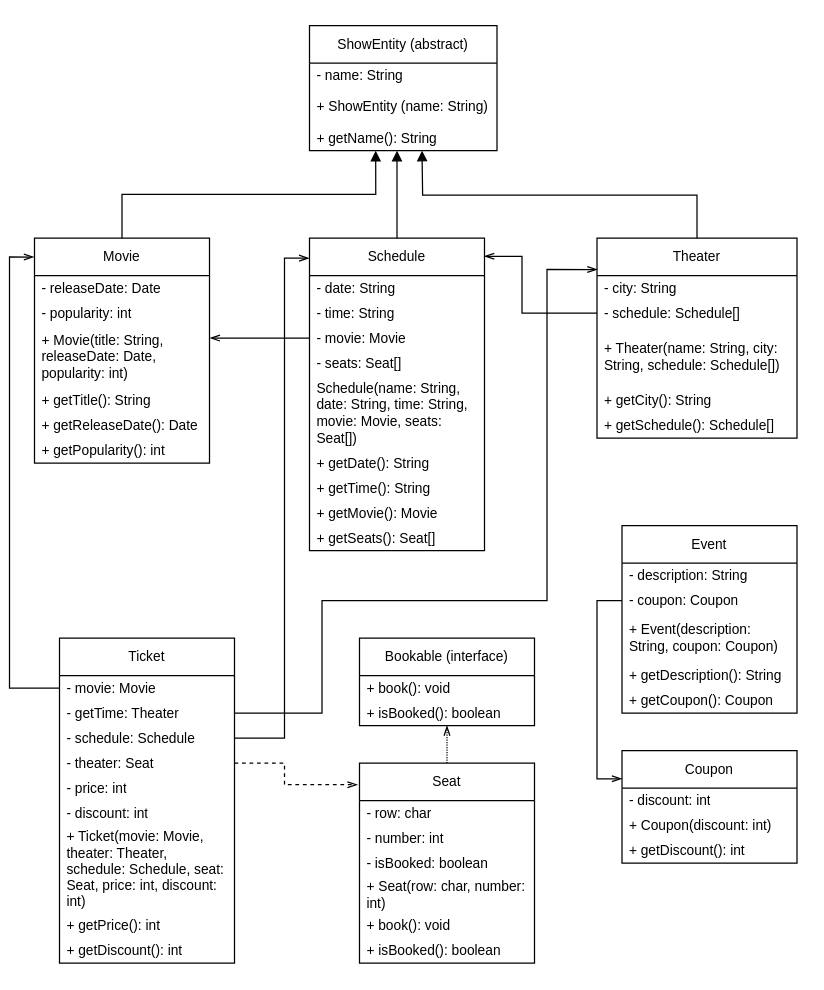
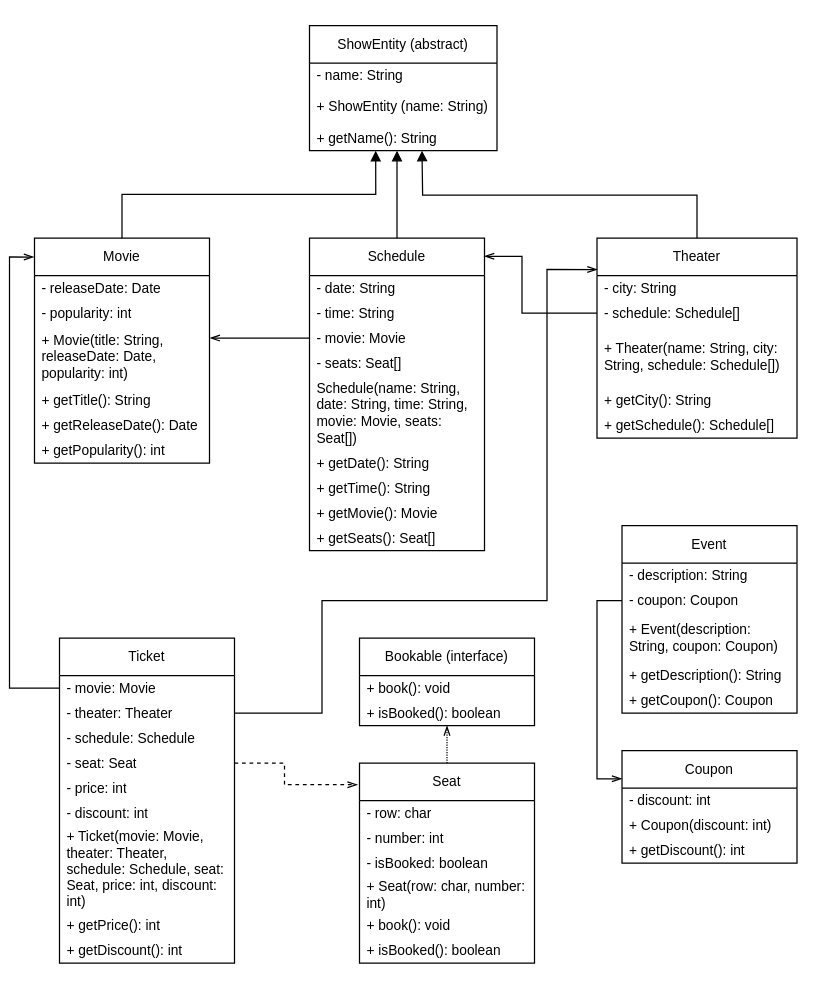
edge "- schedule: Schedule" -> "Schedule": removed
node "- getTime: Theater": label "- getTime: Theater" -> "- theater: Theater"
node "- theater: Seat": label "- theater: Seat" -> "- seat: Seat"
